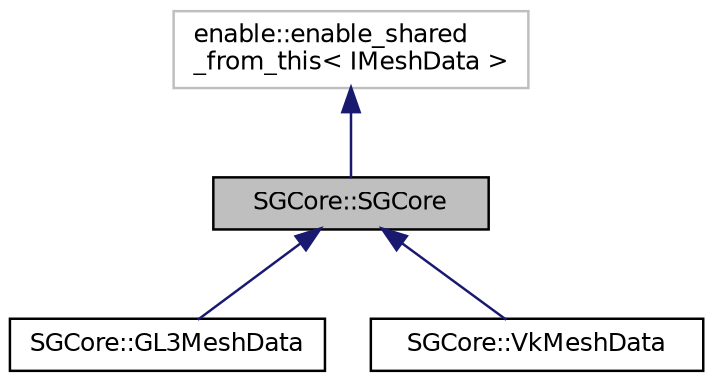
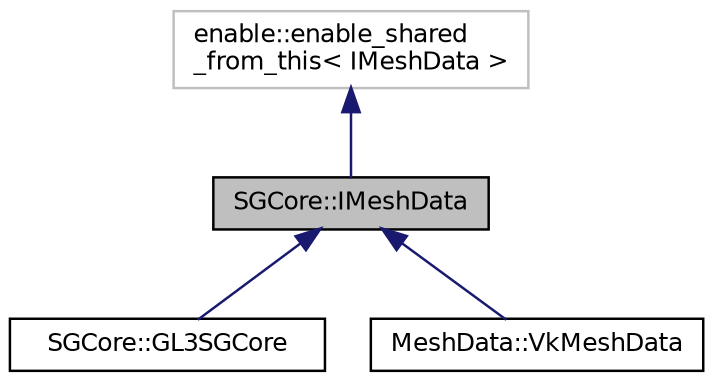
node "SGCore::SGCore": label "SGCore::SGCore" -> "SGCore::IMeshData"
node "SGCore::GL3MeshData": label "SGCore::GL3MeshData" -> "SGCore::GL3SGCore"
node "SGCore::VkMeshData": label "SGCore::VkMeshData" -> "MeshData::VkMeshData"
